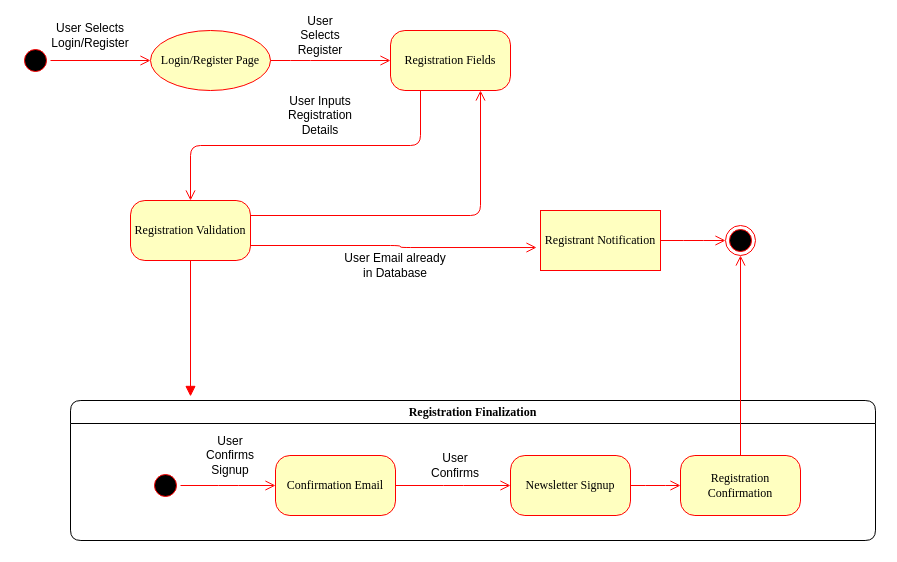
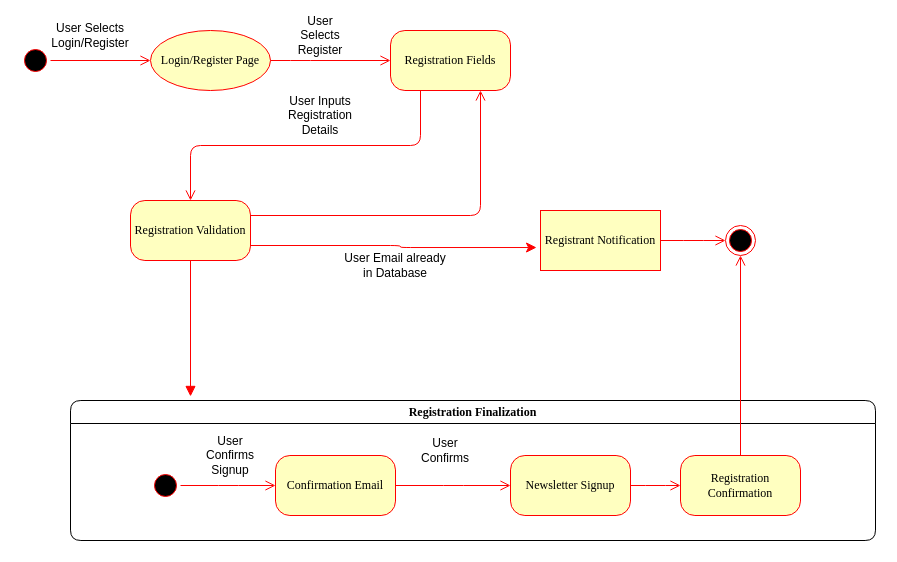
edge "Registration Validation" -> "Registrant Notification": arrowhead open -> classic
node "User Confirms": moved (456, 466) -> (446, 451)
